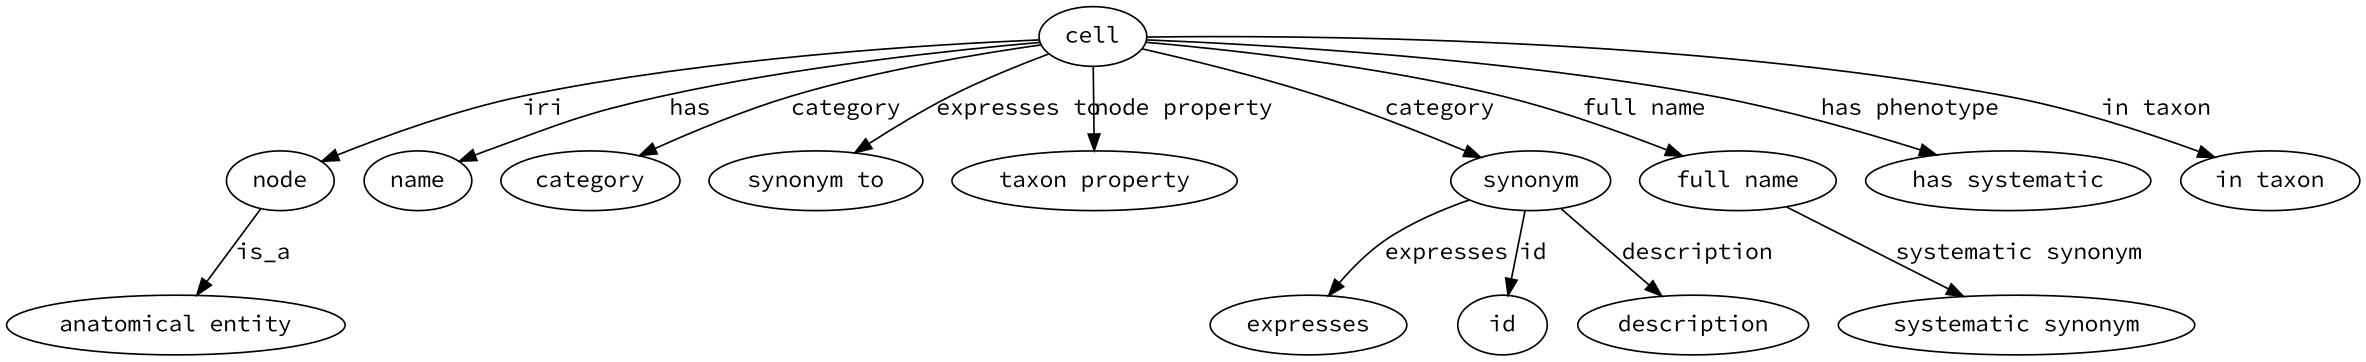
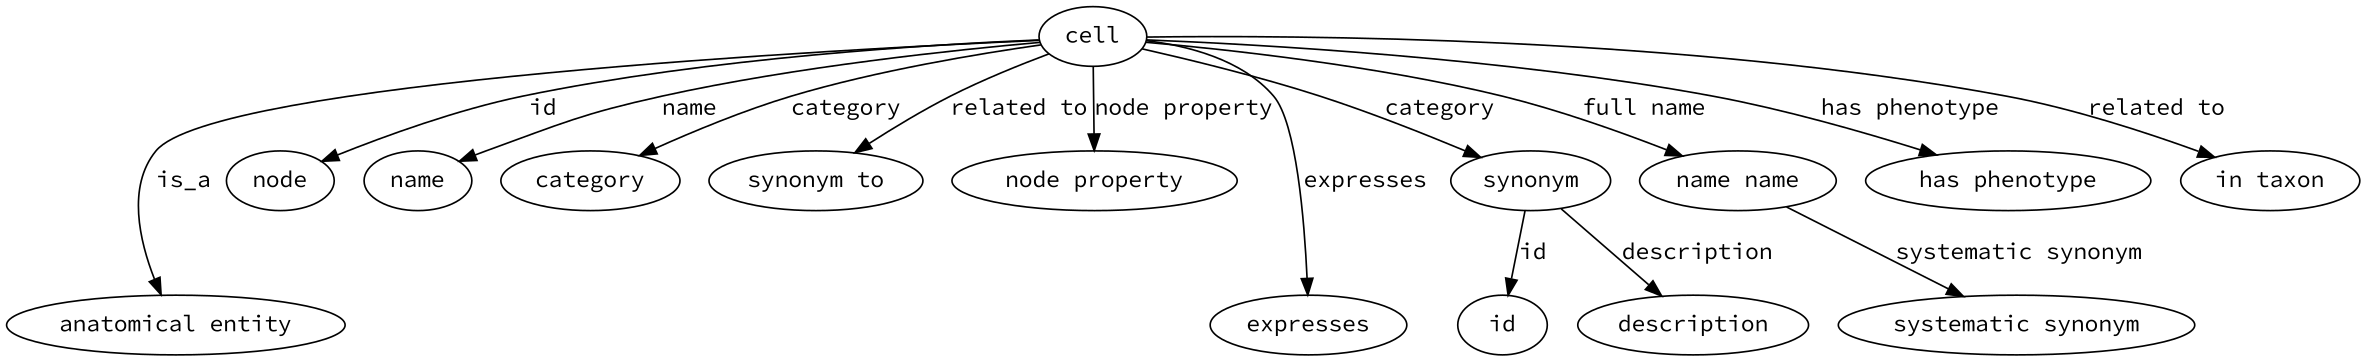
edge "cell" -> "node": label "iri" -> "id"
edge "cell" -> "name": label "has" -> "name"
edge "cell" -> "synonym to": label "expresses to" -> "related to"
edge "cell" -> "in taxon": label "in taxon" -> "related to"
node "taxon property": label "taxon property" -> "node property"
node "full name": label "full name" -> "name name"
node "has systematic": label "has systematic" -> "has phenotype"
edge "synonym" -> "expresses": now "cell" -> "expresses"
edge "node" -> "anatomical entity": now "cell" -> "anatomical entity"
